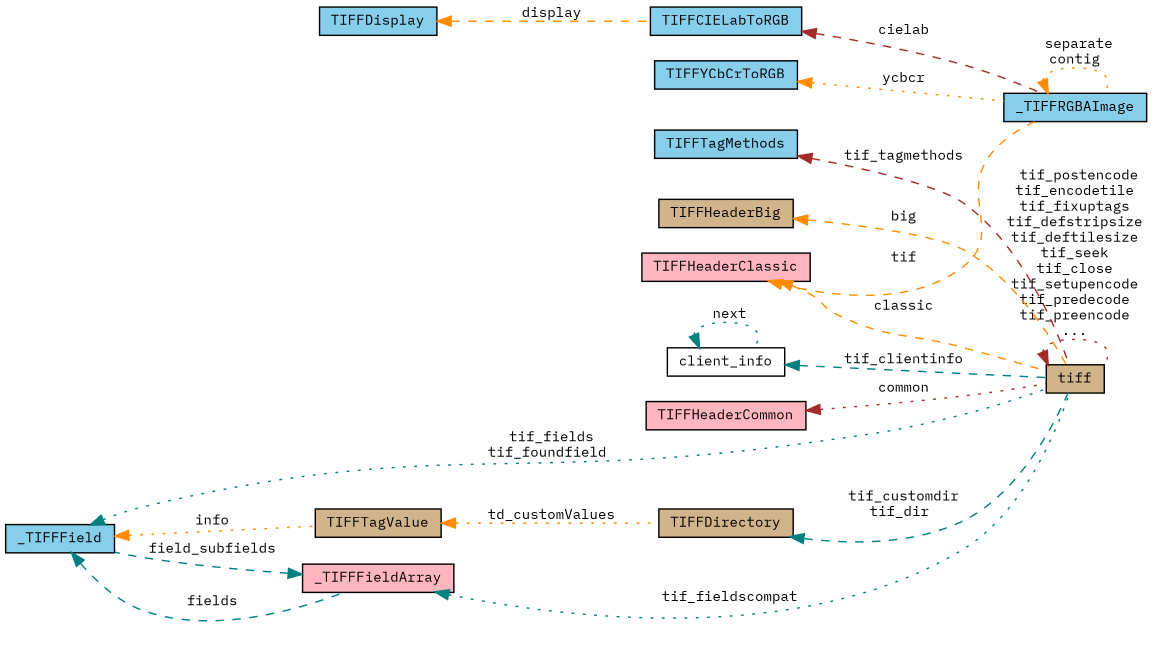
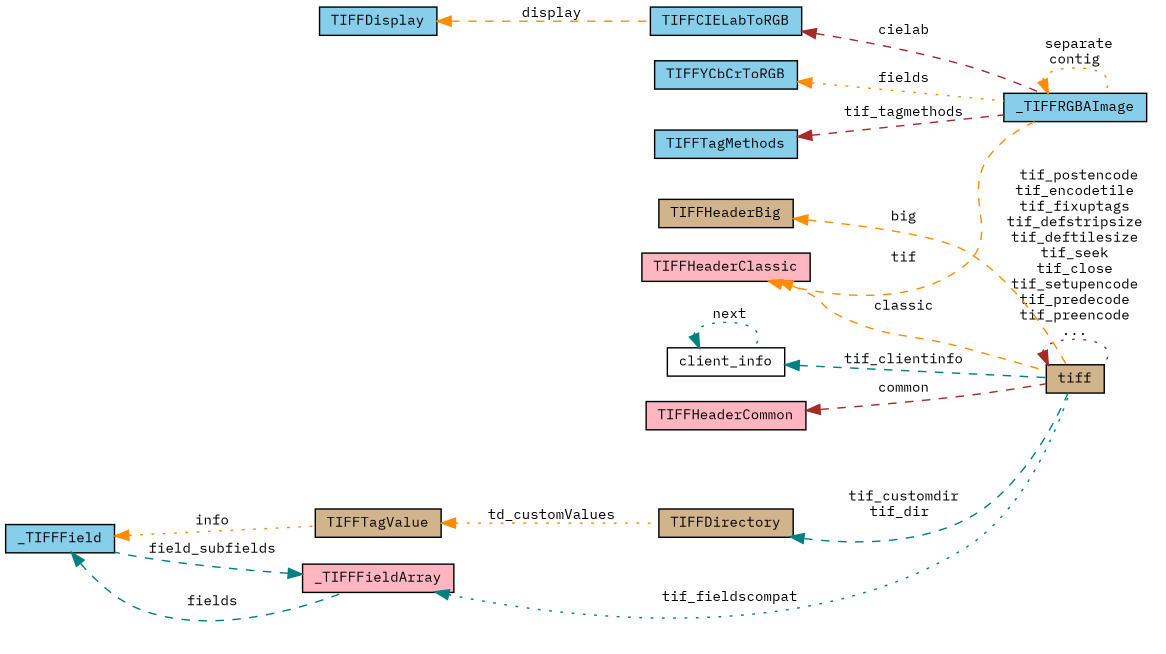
edge "_TIFFRGBAImage" -> "TIFFYCbCrToRGB": label " ycbcr" -> " fields"
edge "tiff" -> "TIFFTagMethods": now "_TIFFRGBAImage" -> "TIFFTagMethods"
edge "tiff" -> "TIFFHeaderCommon": style dotted -> dashed
edge "tiff" -> "_TIFFField": removed, label "tif_fields tif_foundfield"
